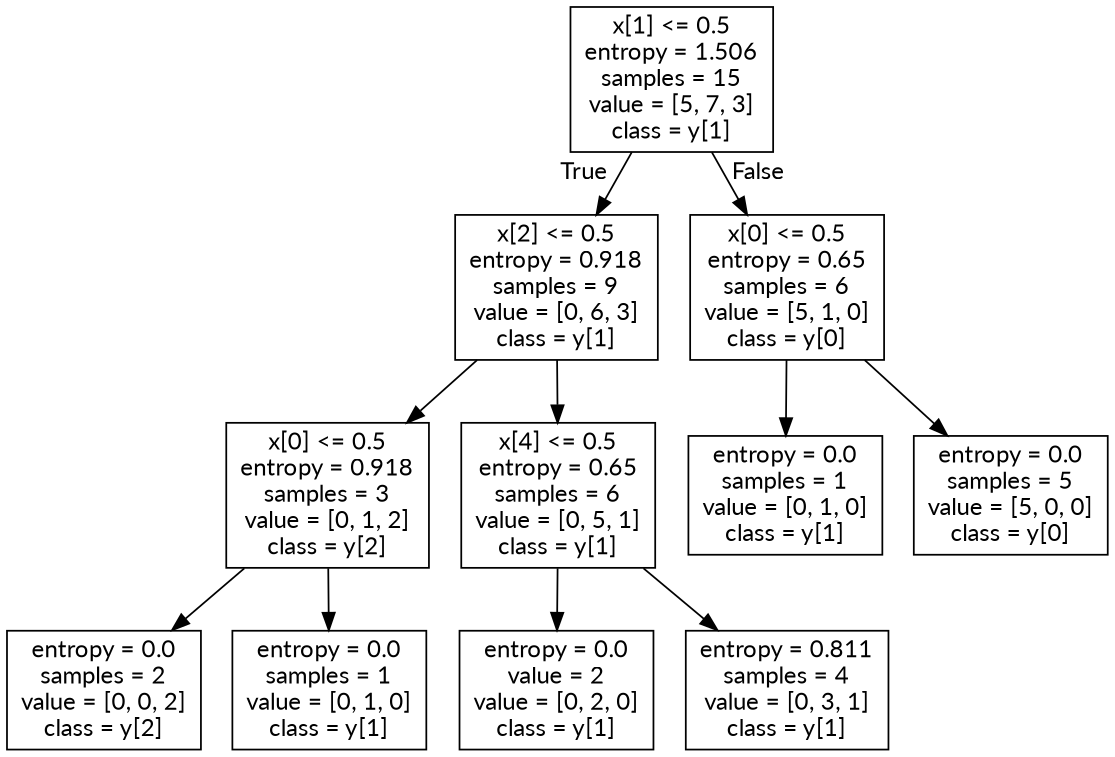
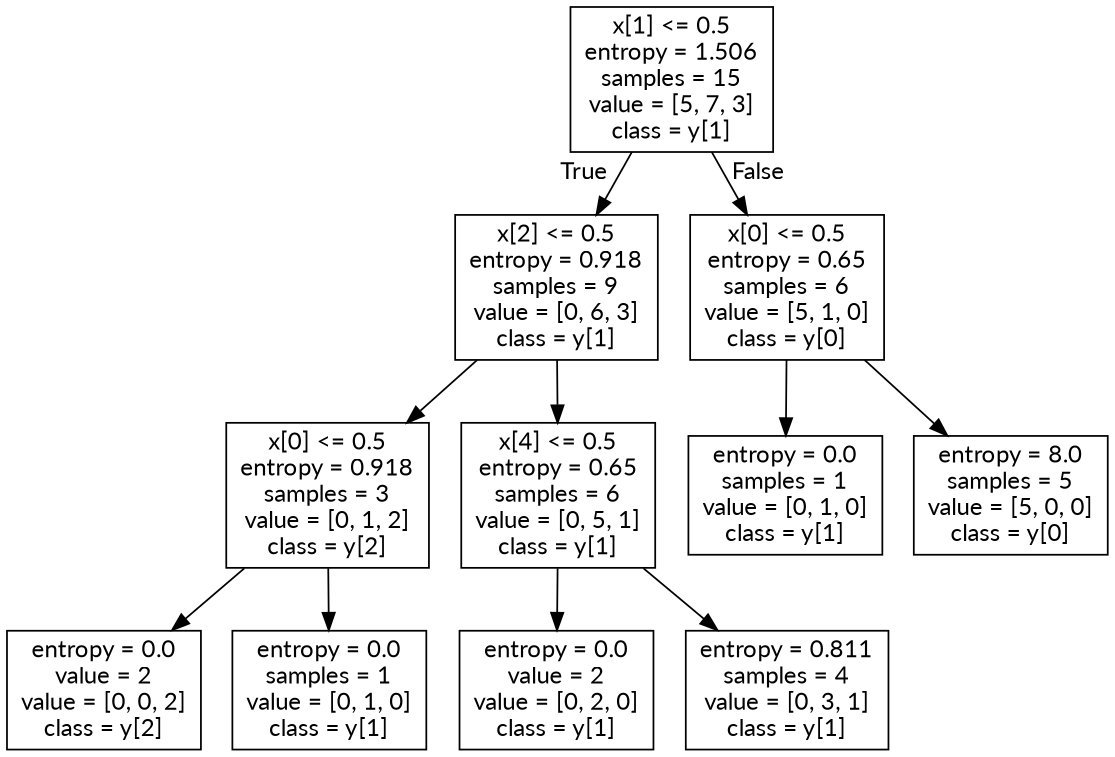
node "entropy = 0.0 samples = 5 value = [5, 0, 0] class = y[0]": label "entropy = 0.0 samples = 5 value = [5, 0, 0] class = y[0]" -> "entropy = 8.0 samples = 5 value = [5, 0, 0] class = y[0]"
node "entropy = 0.0 samples = 2 value = [0, 0, 2] class = y[2]": label "entropy = 0.0 samples = 2 value = [0, 0, 2] class = y[2]" -> "entropy = 0.0 value = 2 value = [0, 0, 2] class = y[2]"
